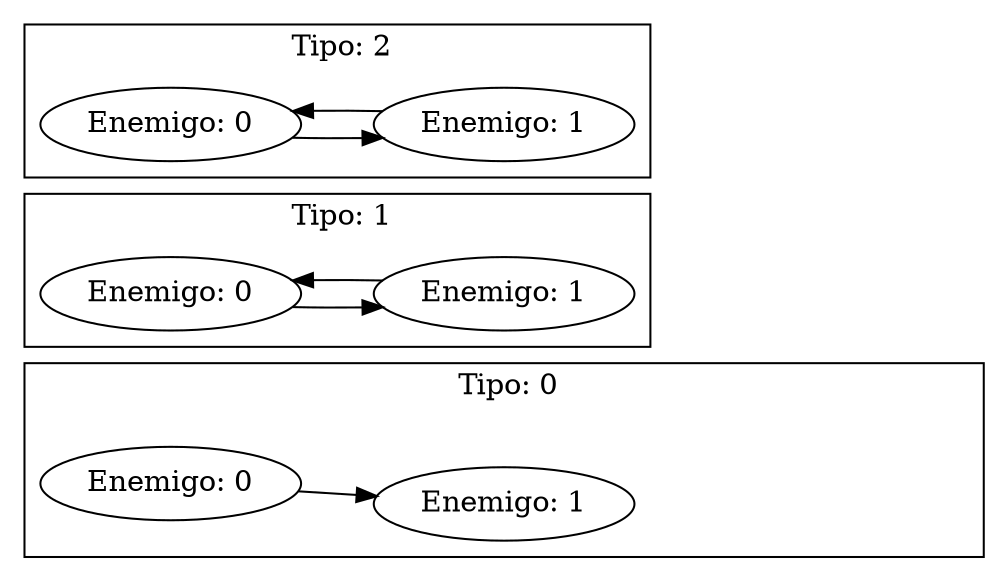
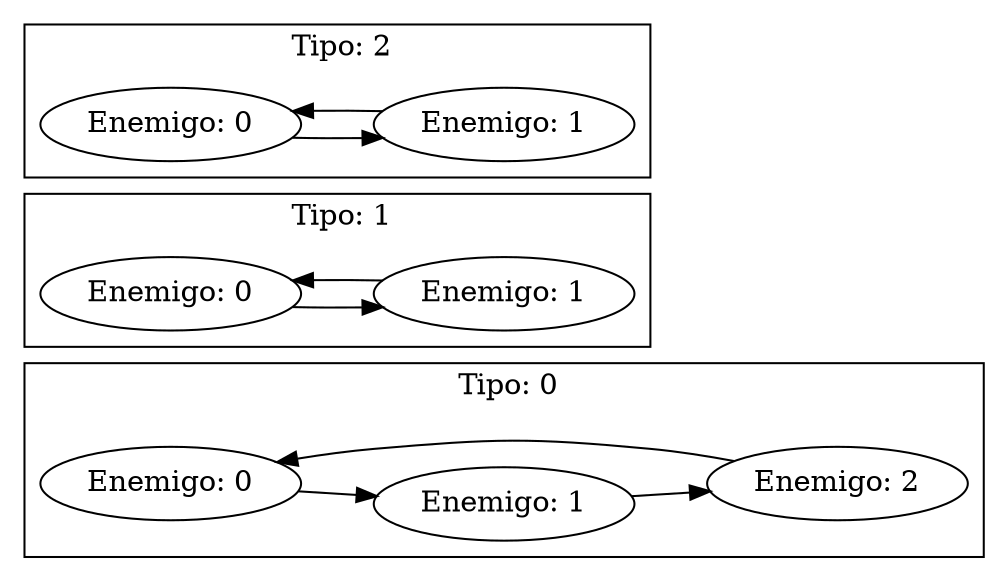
node "Enemigo: 2": added
